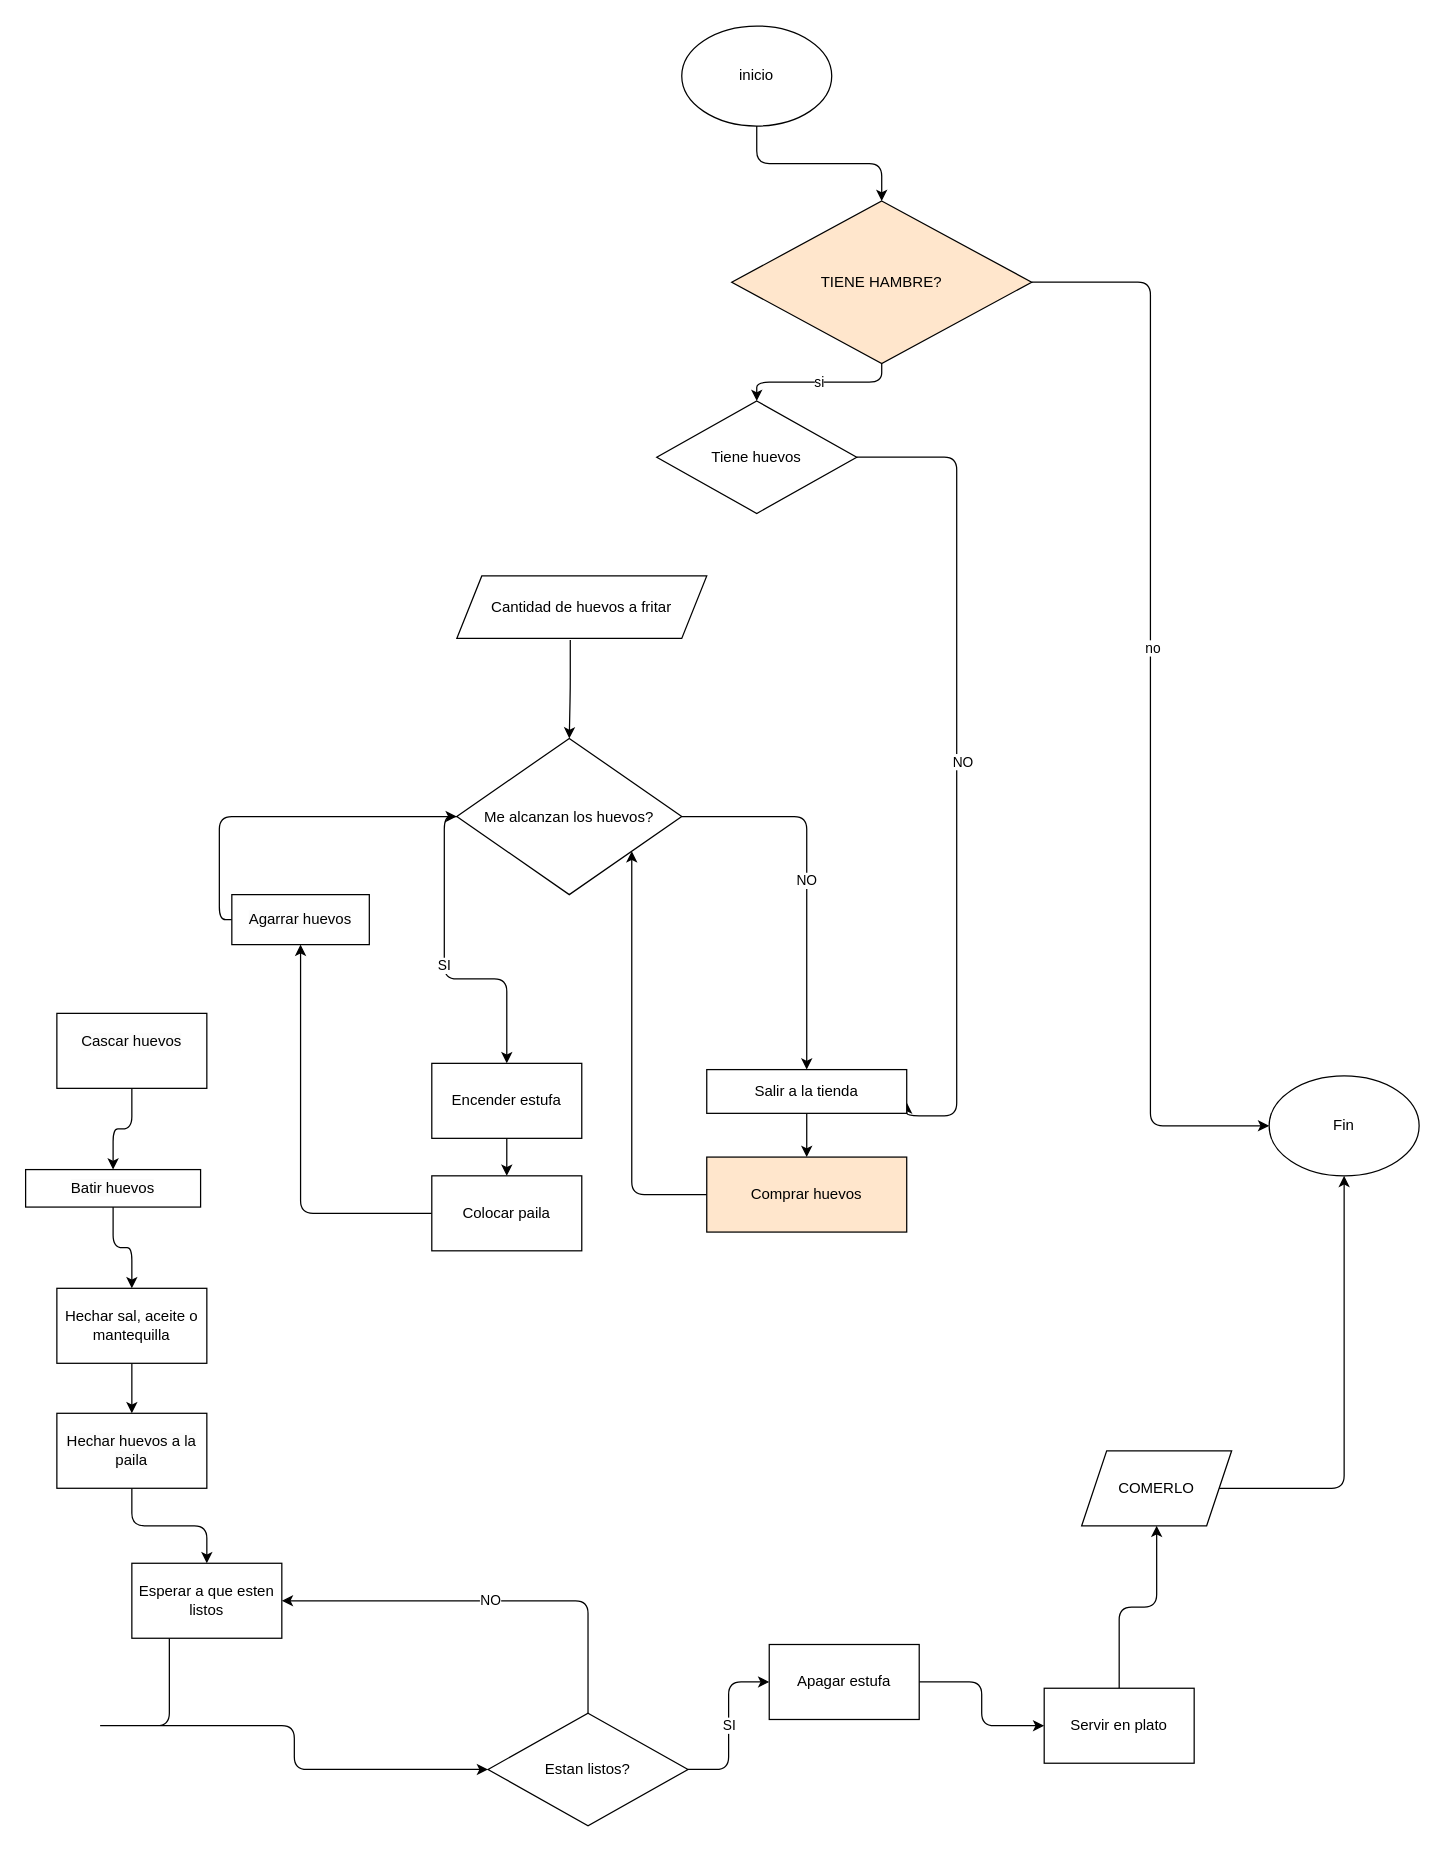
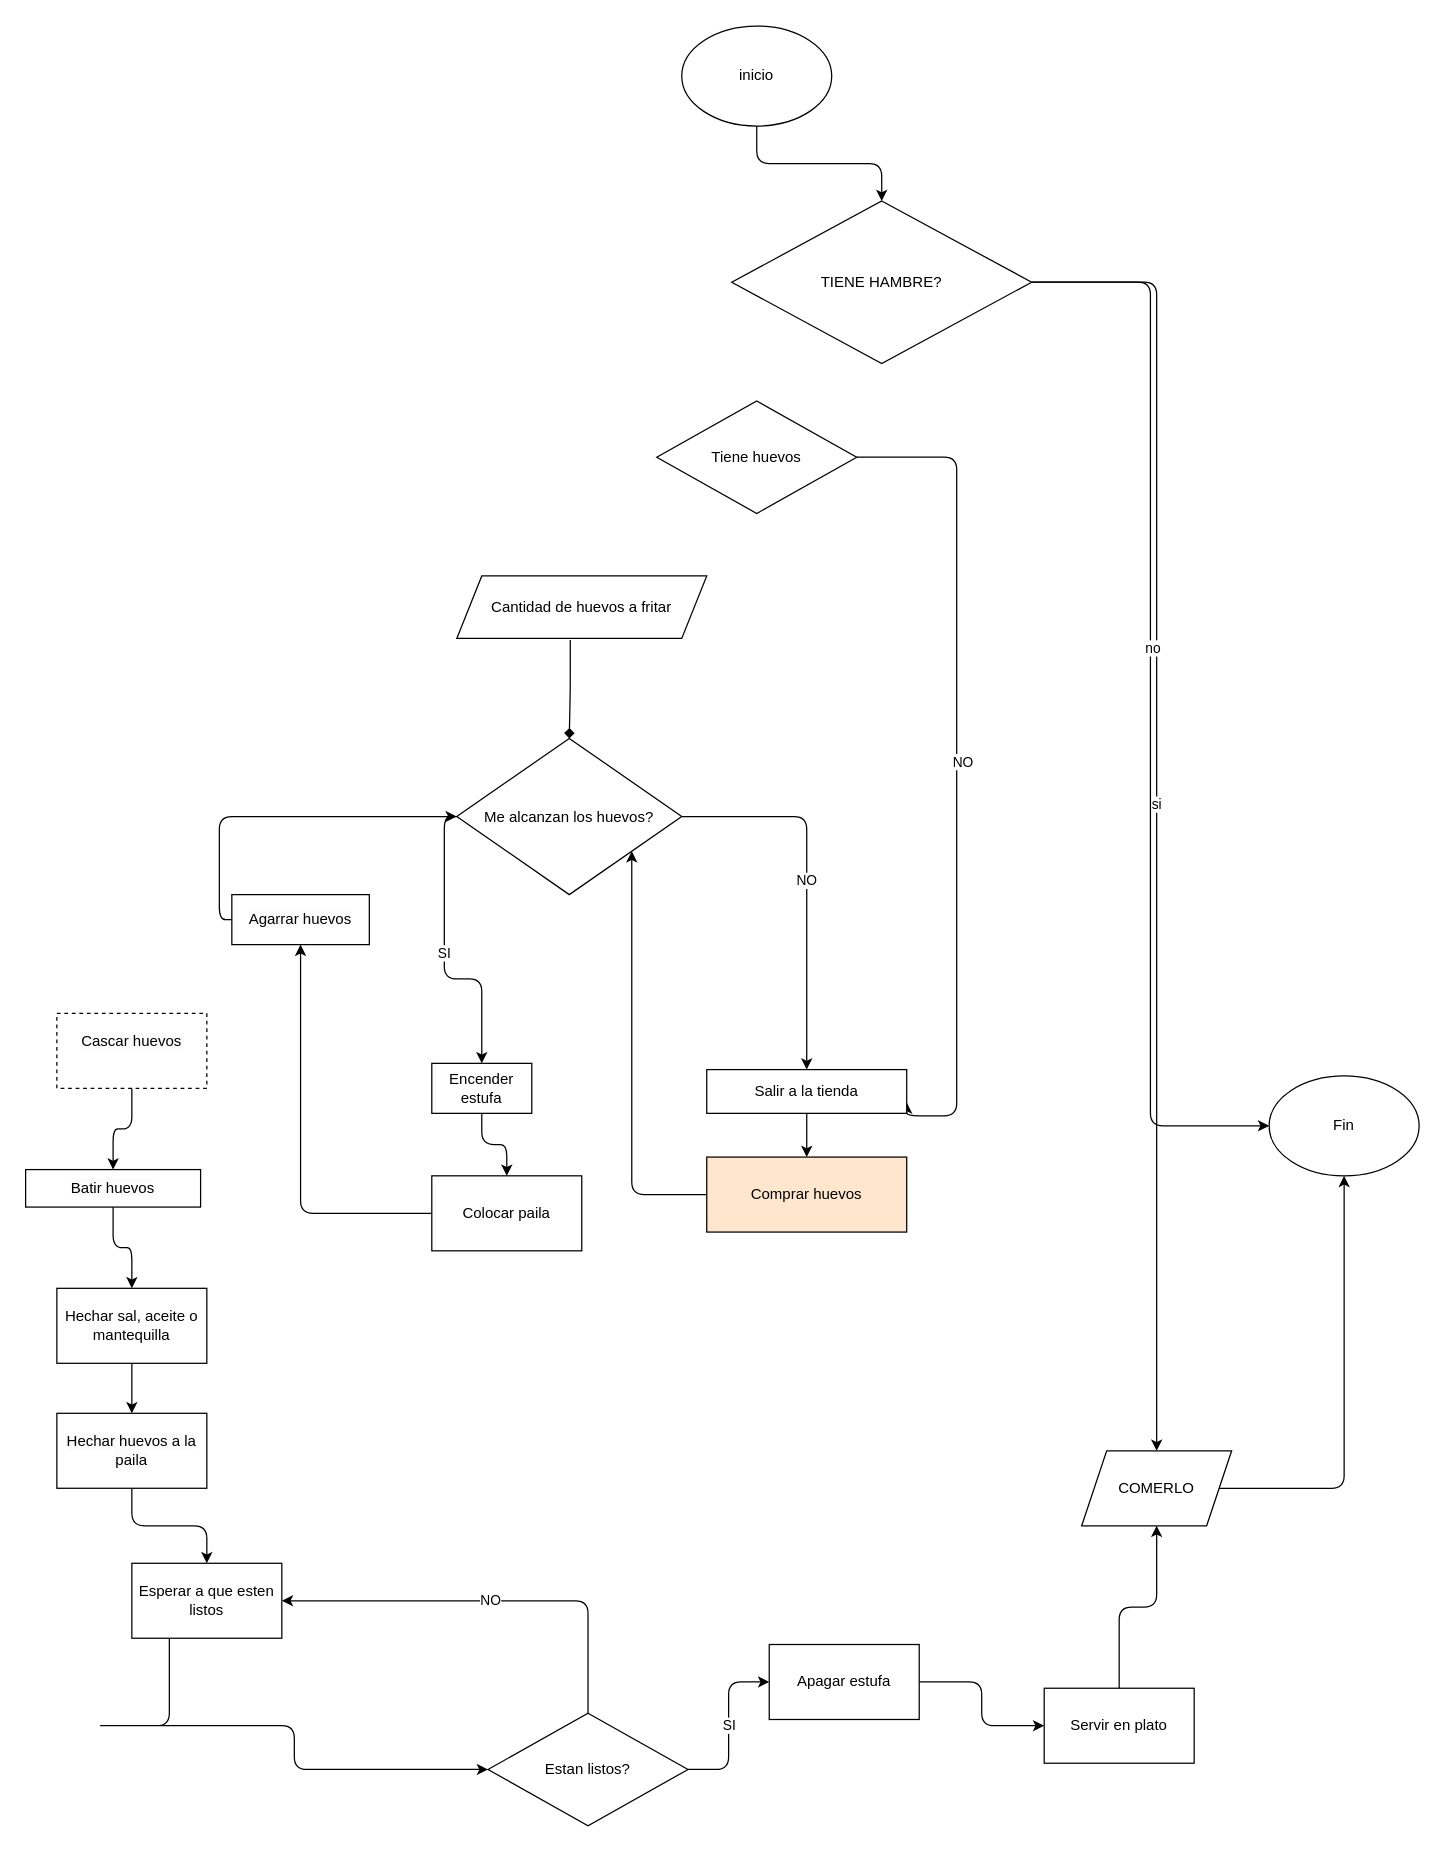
node "TIENE HAMBRE?": fillcolor #ffe6cc -> #ffffff
edge "TIENE HAMBRE?" -> "Tiene huevos": now "TIENE HAMBRE?" -> "COMERLO"
edge "Cantidad de huevos a fritar" -> "Me alcanzan los huevos?": arrowhead classic -> diamond
node "Cascar huevos": style solid -> dashed
node "Encender estufa": size 150x75 -> 100x50
